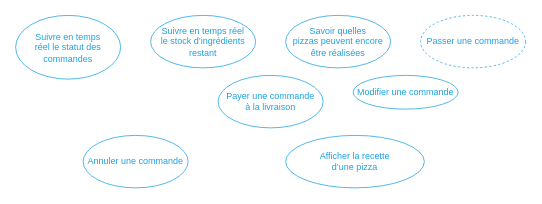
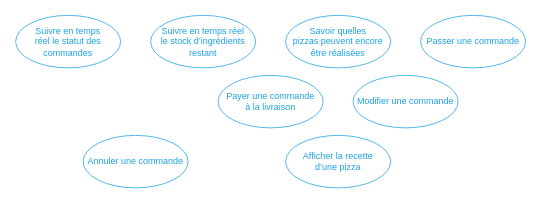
node "Passer une commande": style dashed -> solid
node "Suivre en temps réel le statut des commandes": size 105x64 -> 105x53
node "Modifier une commande": size 105x34 -> 105x53
node "Afficher la recette d’une pizza": size 139x53 -> 105x53
